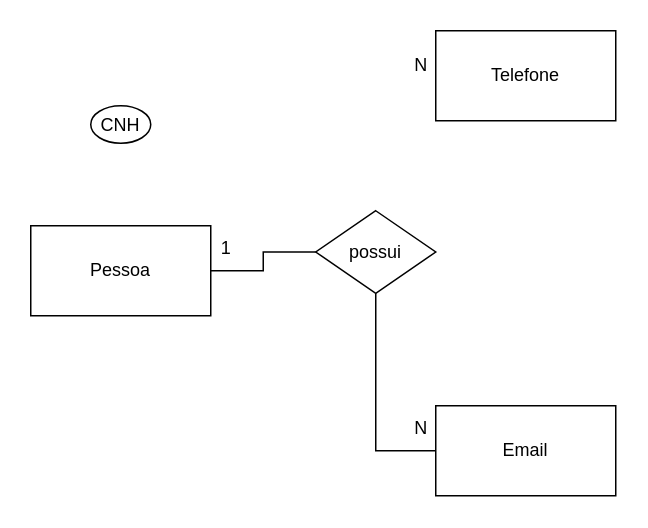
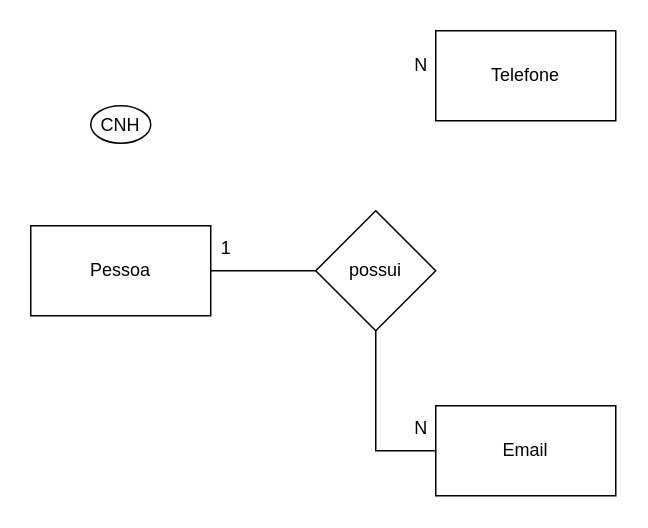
node "possui": size 120x83 -> 120x120
